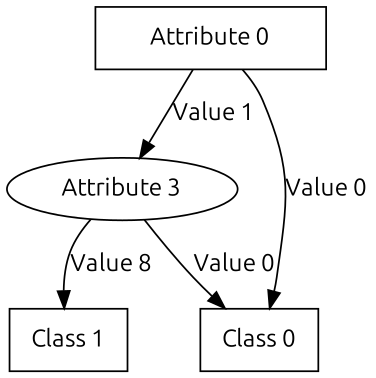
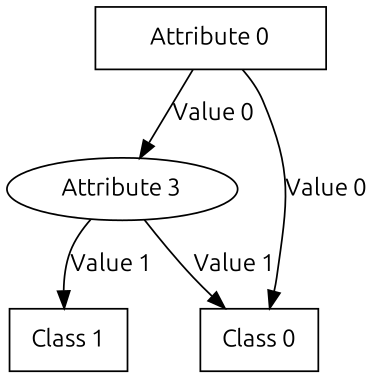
edge "Attribute 0" -> "Attribute 3": label "Value 1" -> "Value 0"
edge "Attribute 3" -> "Class 1": label "Value 8" -> "Value 1"
edge "Attribute 3" -> "Class 0": label "Value 0" -> "Value 1"
